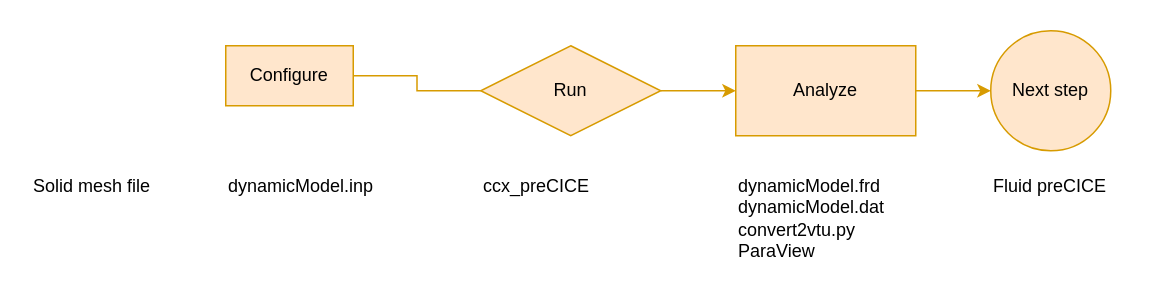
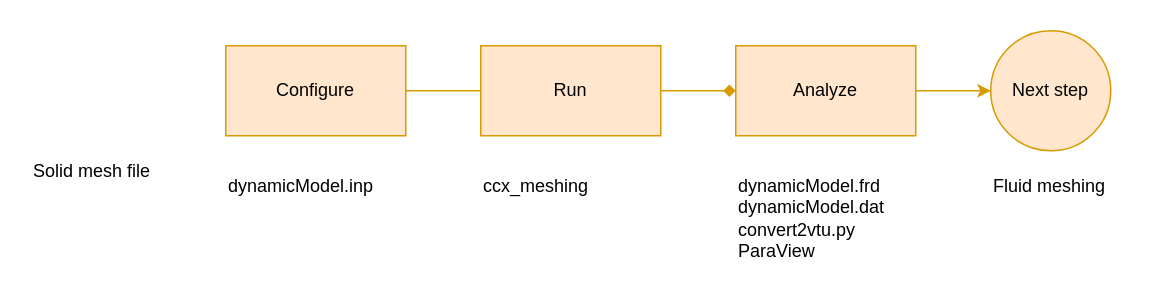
node "Configure": size 128x60 -> 180x90
node "Run": shape diamond -> rectangle
edge "Run" -> "Analyze": arrowhead classic -> diamond
node "ccx_preCICE": label "ccx_preCICE" -> "ccx_meshing"
node "Fluid preCICE": label "Fluid preCICE" -> "Fluid meshing"
node "Solid mesh file": moved (98, 188) -> (98, 173)
